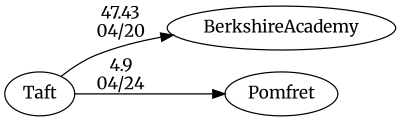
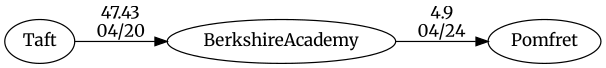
edge "Taft" -> "Pomfret": now "BerkshireAcademy" -> "Pomfret"
